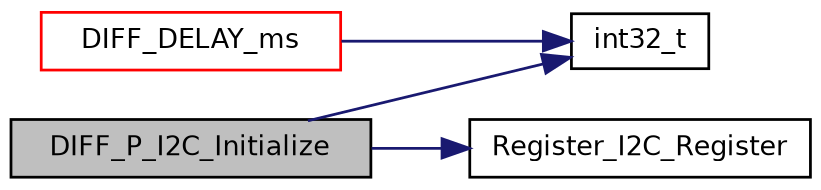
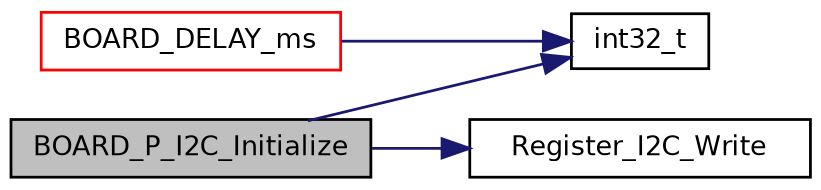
node "DIFF_DELAY_ms": label "DIFF_DELAY_ms" -> "BOARD_DELAY_ms"
node "DIFF_P_I2C_Initialize": label "DIFF_P_I2C_Initialize" -> "BOARD_P_I2C_Initialize"
node "Register_I2C_Register": label "Register_I2C_Register" -> "Register_I2C_Write"
